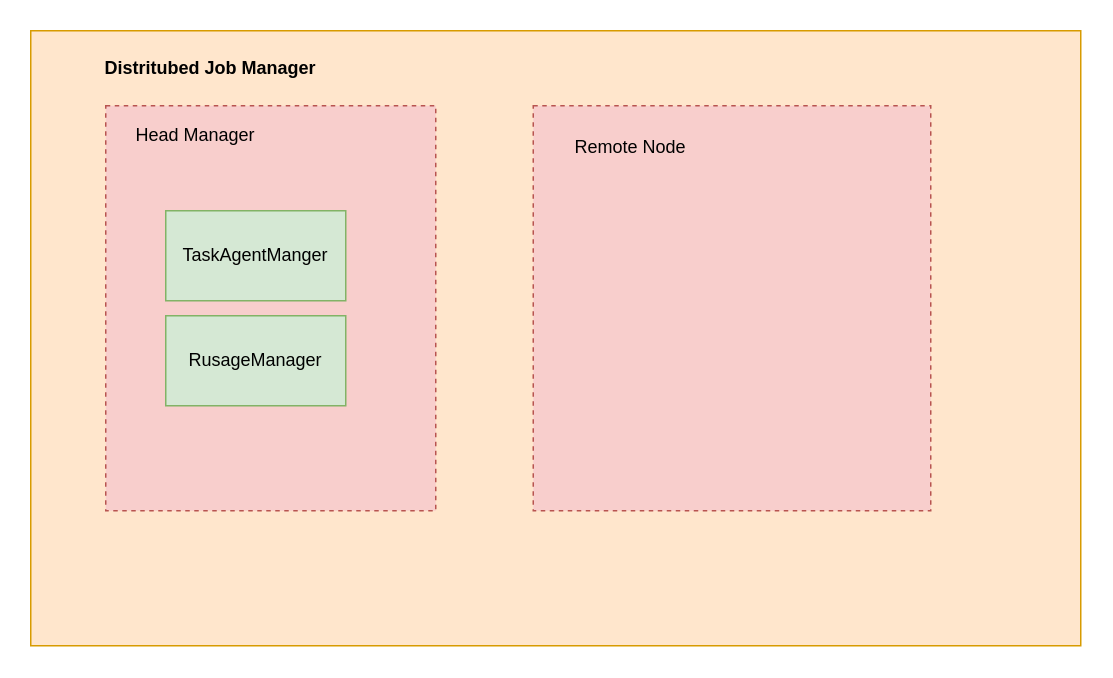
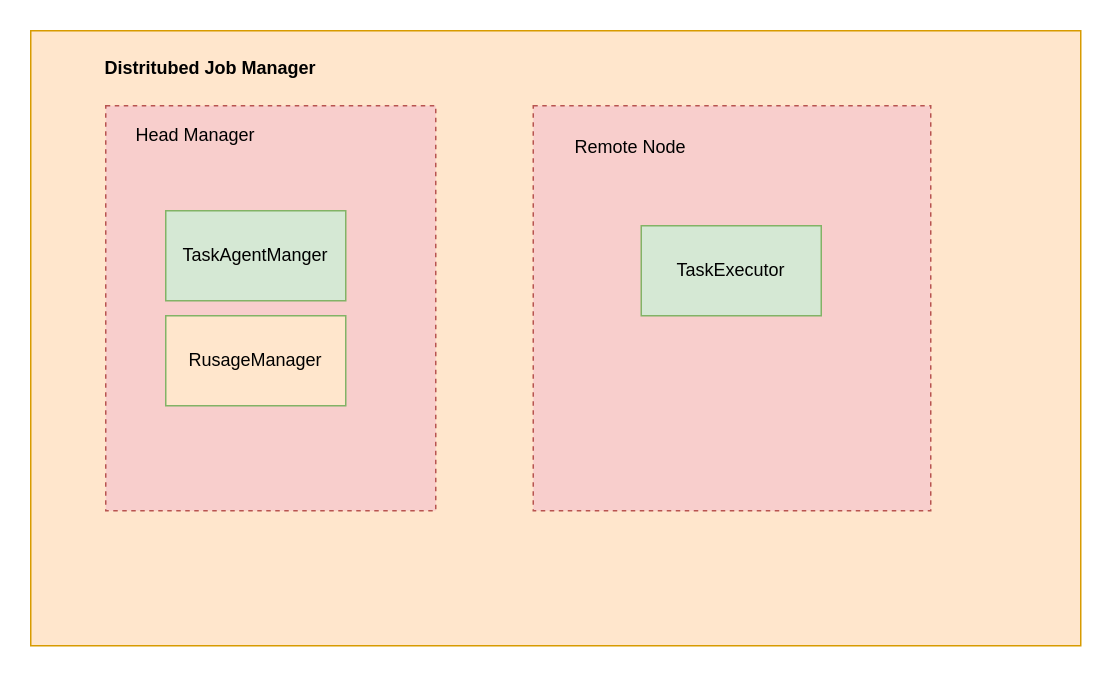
node "TaskExecutor": added
node "RusageManager": fillcolor #d5e8d4 -> #ffe6cc
